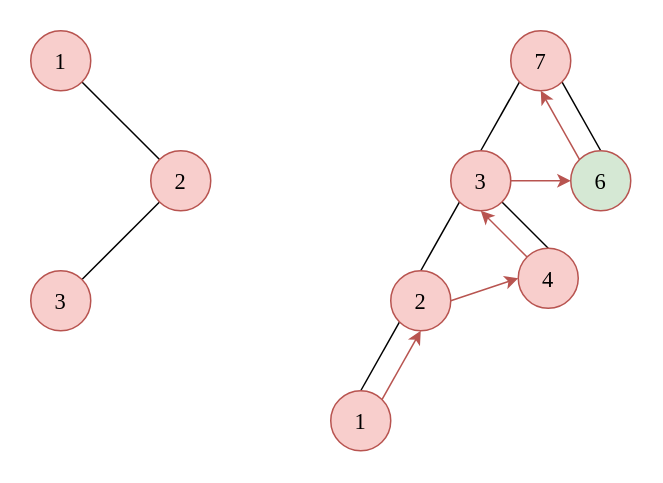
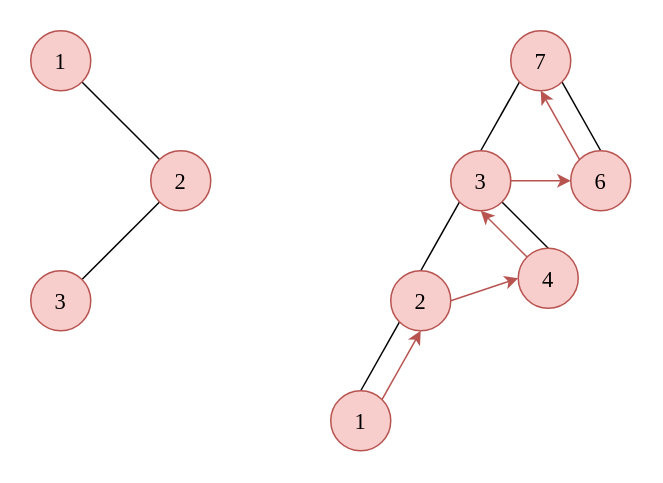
node "6": fillcolor #d5e8d4 -> #f8cecc
